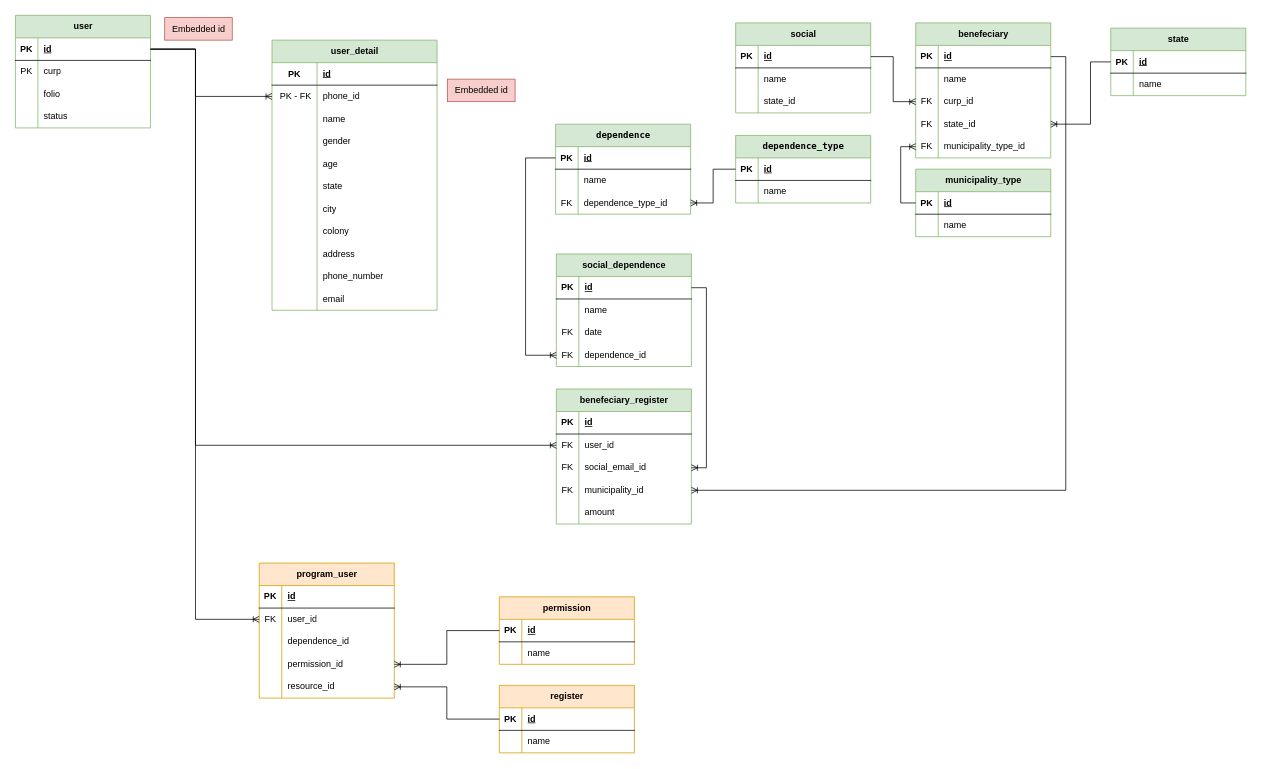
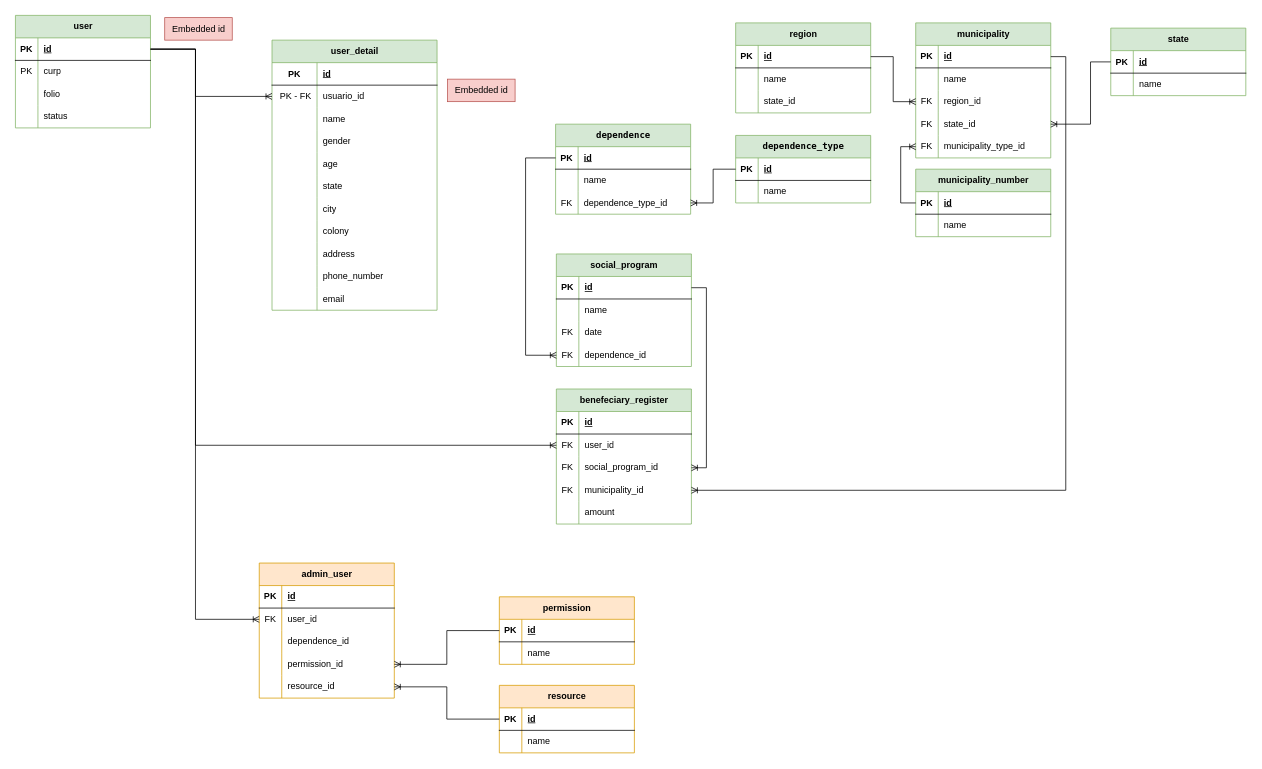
node "social": label "social" -> "region"
node "benefeciary": label "benefeciary" -> "municipality"
node "phone_id": label "phone_id" -> "usuario_id"
node "curp_id": label "curp_id" -> "region_id"
node "municipality_type": label "municipality_type" -> "municipality_number"
node "social_dependence": label "social_dependence" -> "social_program"
node "social_email_id": label "social_email_id" -> "social_program_id"
node "program_user": label "program_user" -> "admin_user"
node "register": label "register" -> "resource"
